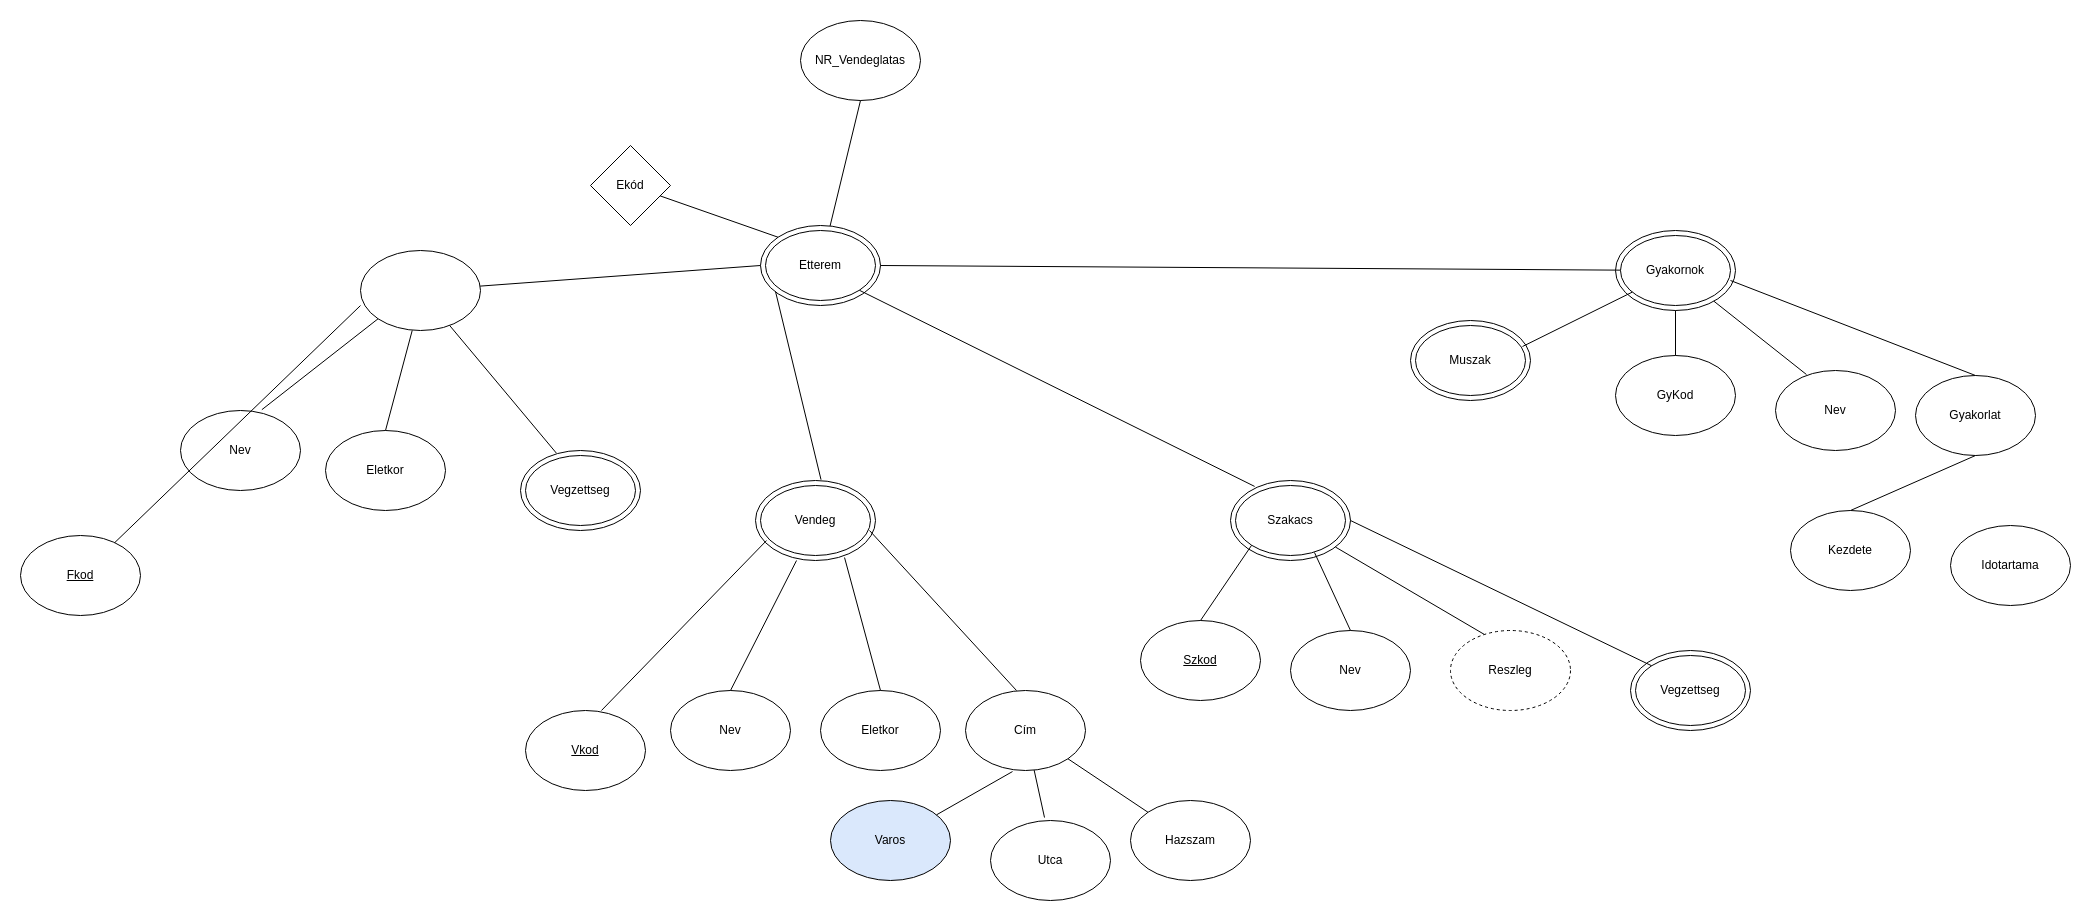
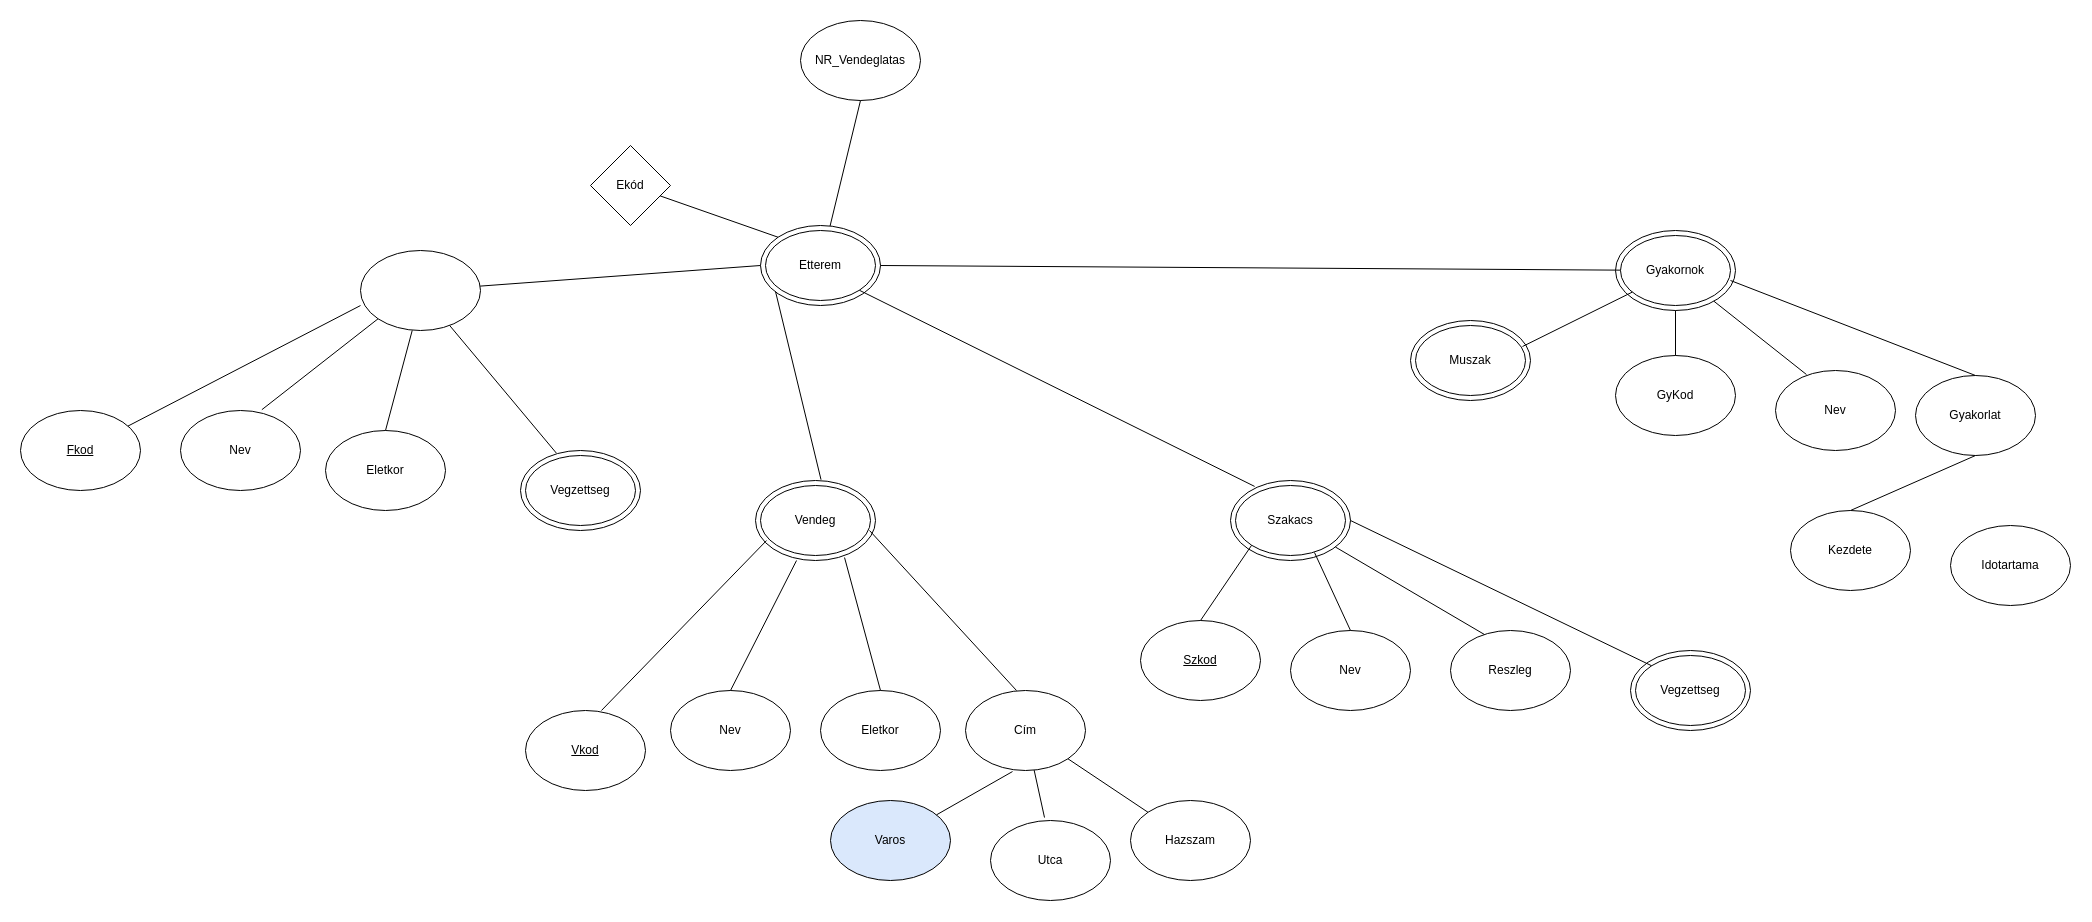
node "Fkod": moved (81, 576) -> (81, 451)
node "Reszleg": style dashed -> solid
